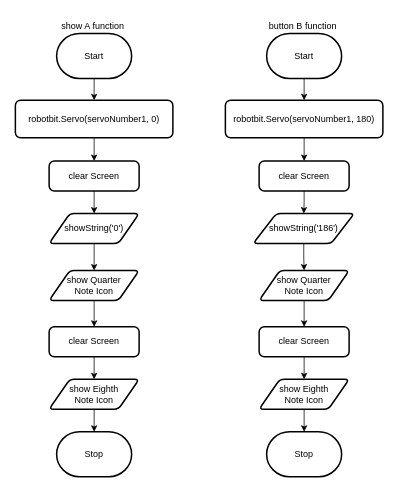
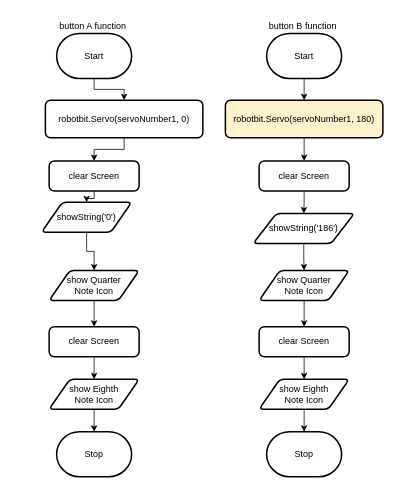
node "show A function": label "show A function" -> "button A function"
node "robotbit.Servo(servoNumber1, 0)": moved (94, 119) -> (124, 119)
node "robotbit.Servo(servoNumber1, 180)": fillcolor #ffffff -> #fff2cc
node "showString('0')": moved (94, 228) -> (87, 217)
